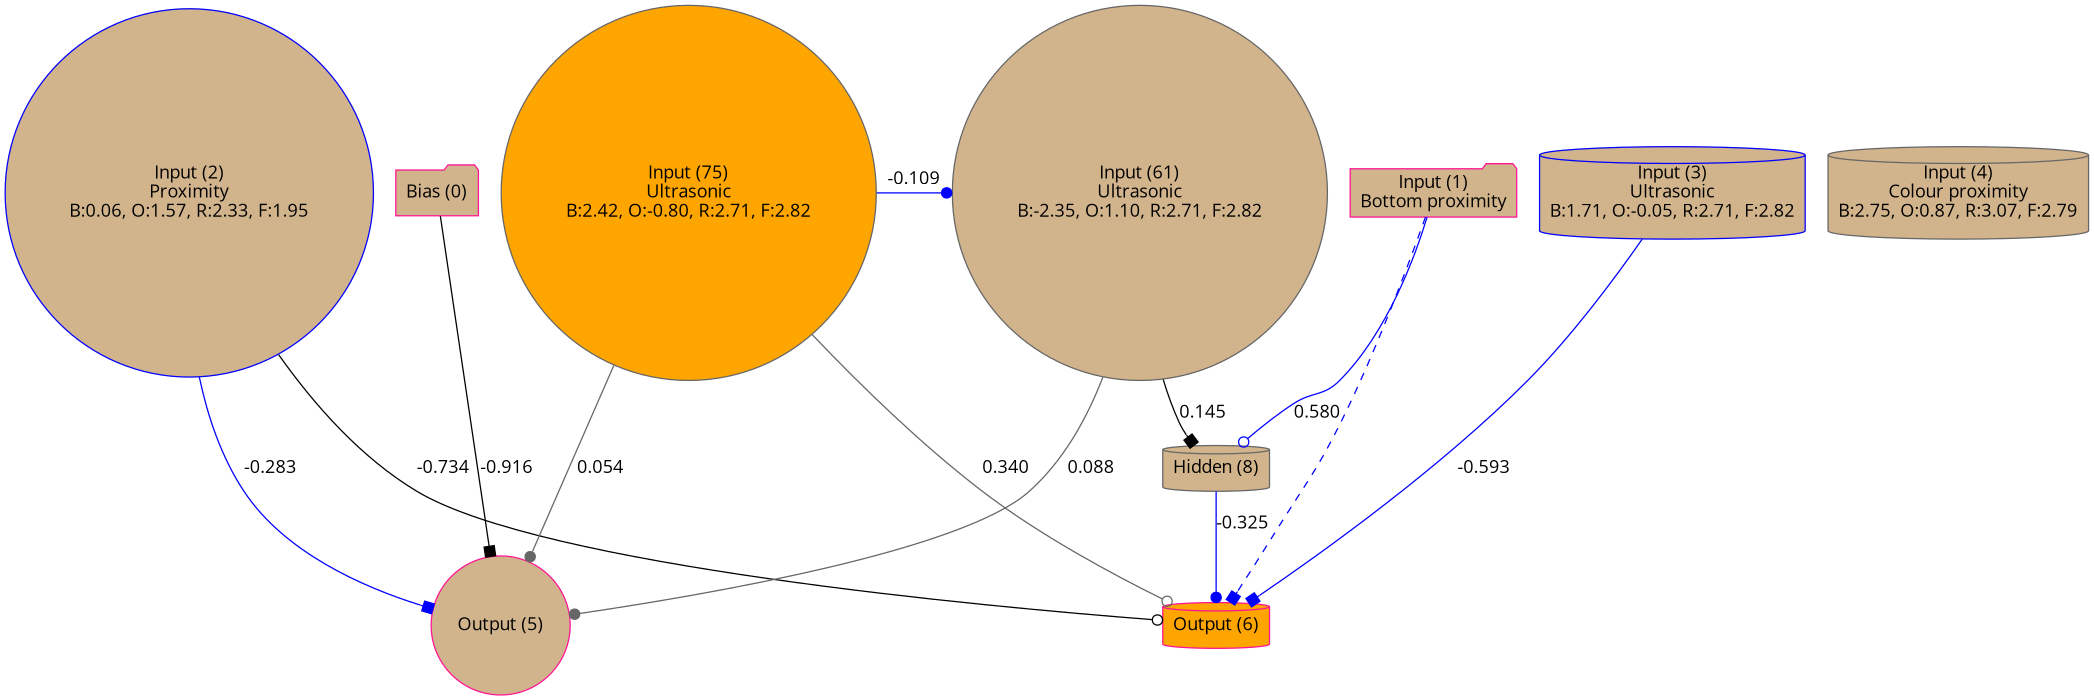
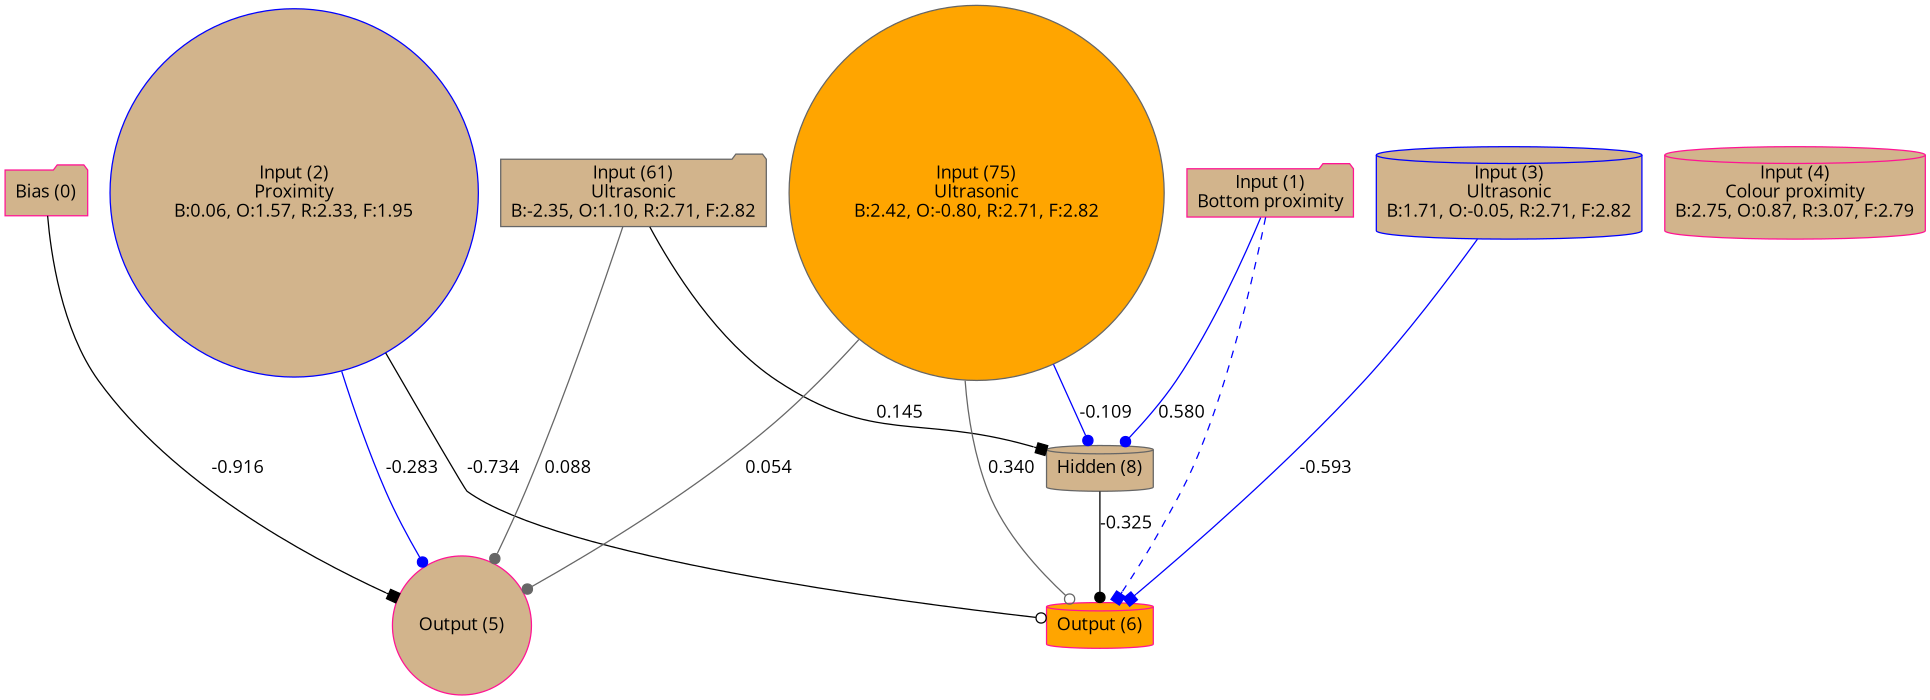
edge "Input (75) Ultrasonic B:2.42, O:-0.80, R:2.71, F:2.82" -> "Input (61) Ultrasonic B:-2.35, O:1.10, R:2.71, F:2.82": now "Input (75) Ultrasonic B:2.42, O:-0.80, R:2.71, F:2.82" -> "Hidden (8)"
node "Input (61) Ultrasonic B:-2.35, O:1.10, R:2.71, F:2.82": shape circle -> folder
node "Input (4) Colour proximity B:2.75, O:0.87, R:3.07, F:2.79": color gray40 -> deeppink
edge "Input (1) Bottom proximity" -> "Hidden (8)": arrowhead odot -> dot
edge "Input (2) Proximity B:0.06, O:1.57, R:2.33, F:1.95" -> "Output (5)": arrowhead box -> dot
edge "Hidden (8)" -> "Output (6)": color blue -> black
